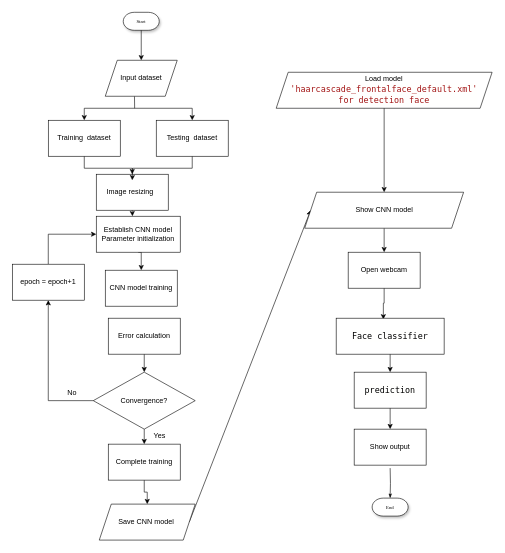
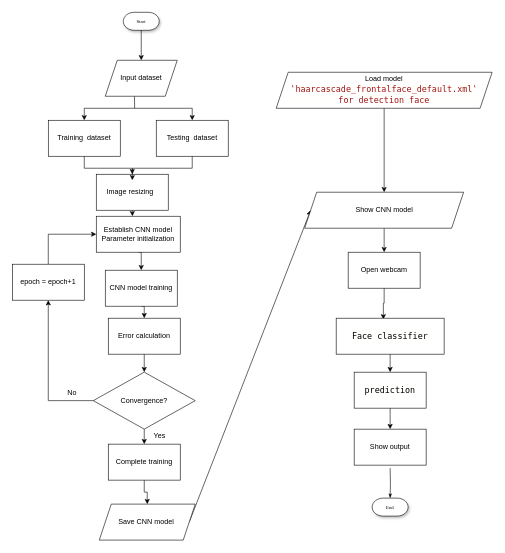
edge "CNN model training" -> "Error calculation": added
